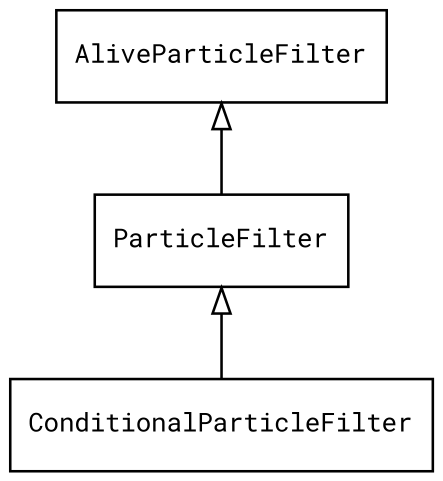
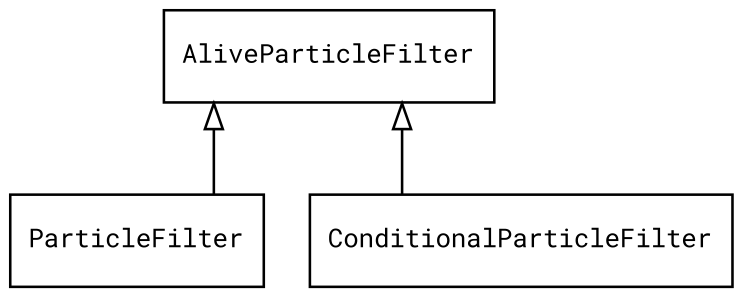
edge "ConditionalParticleFilter" -> "ParticleFilter": now "ConditionalParticleFilter" -> "AliveParticleFilter"
